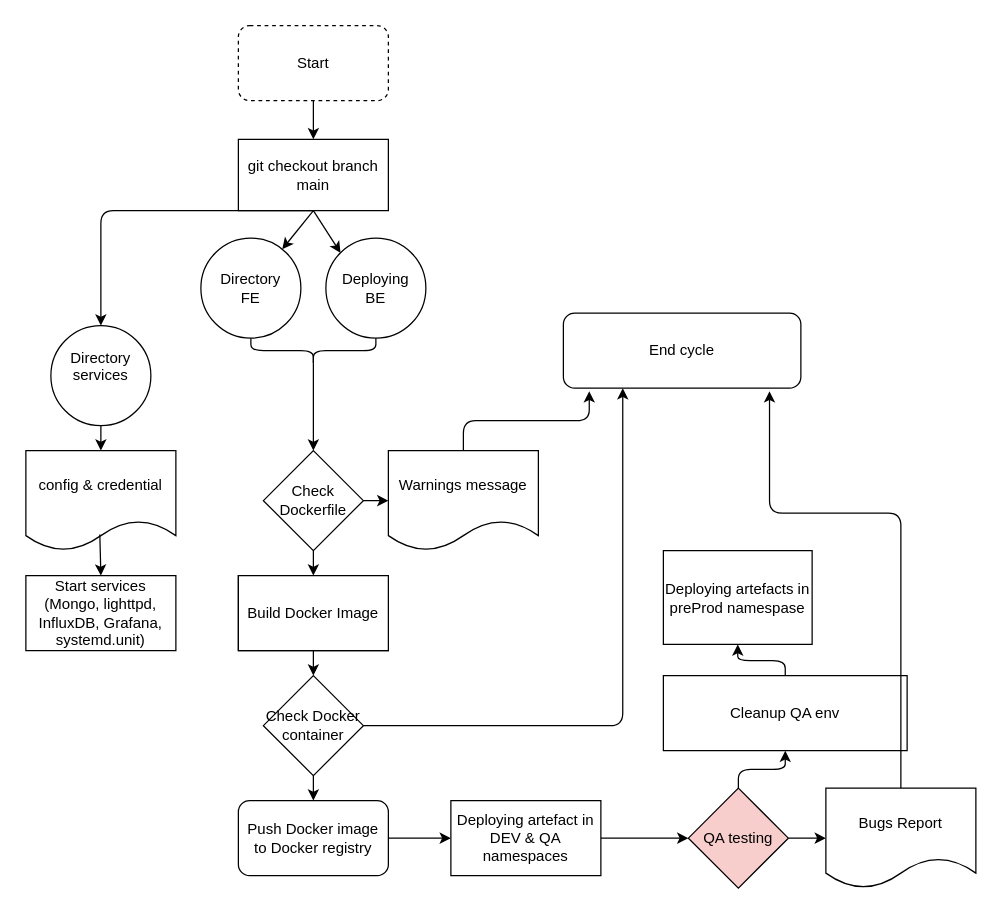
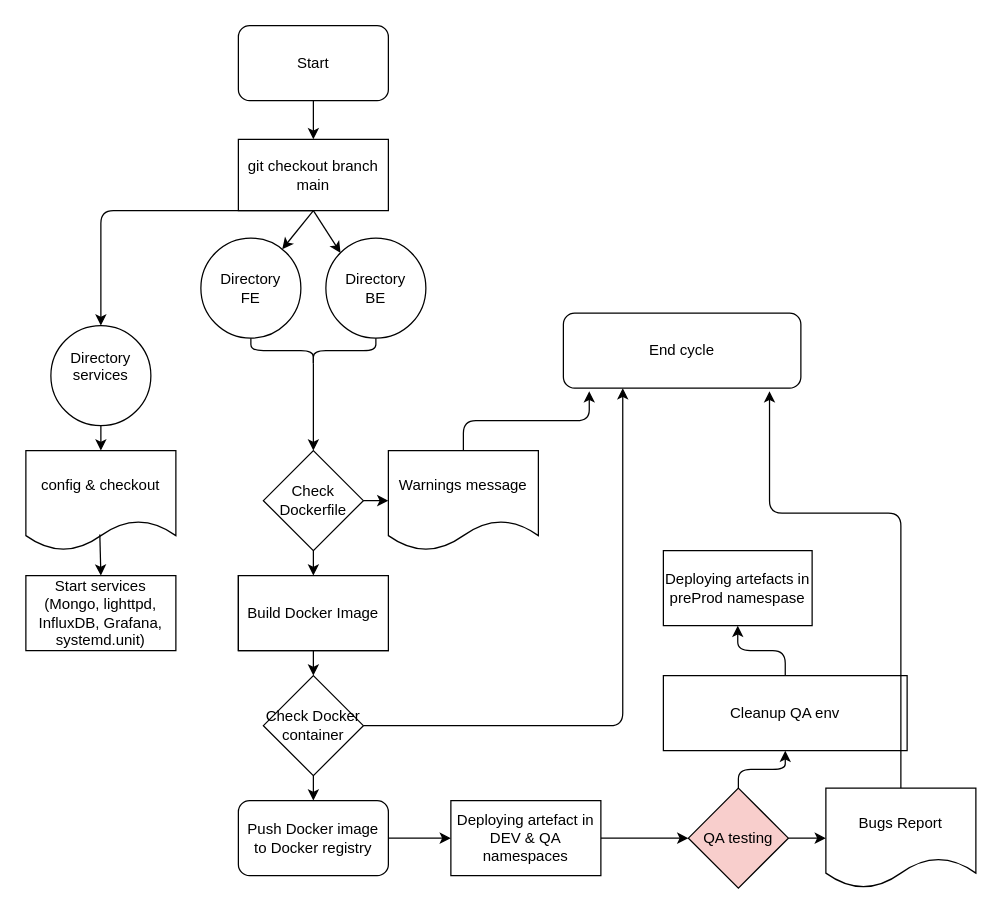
node "Start": style dashed -> solid
node "Deploying BE": label "Deploying BE" -> "Directory BE"
node "config & credential": label "config & credential" -> "config & checkout"
node "Deploying artefacts in preProd namespase": size 149x94 -> 149x75
